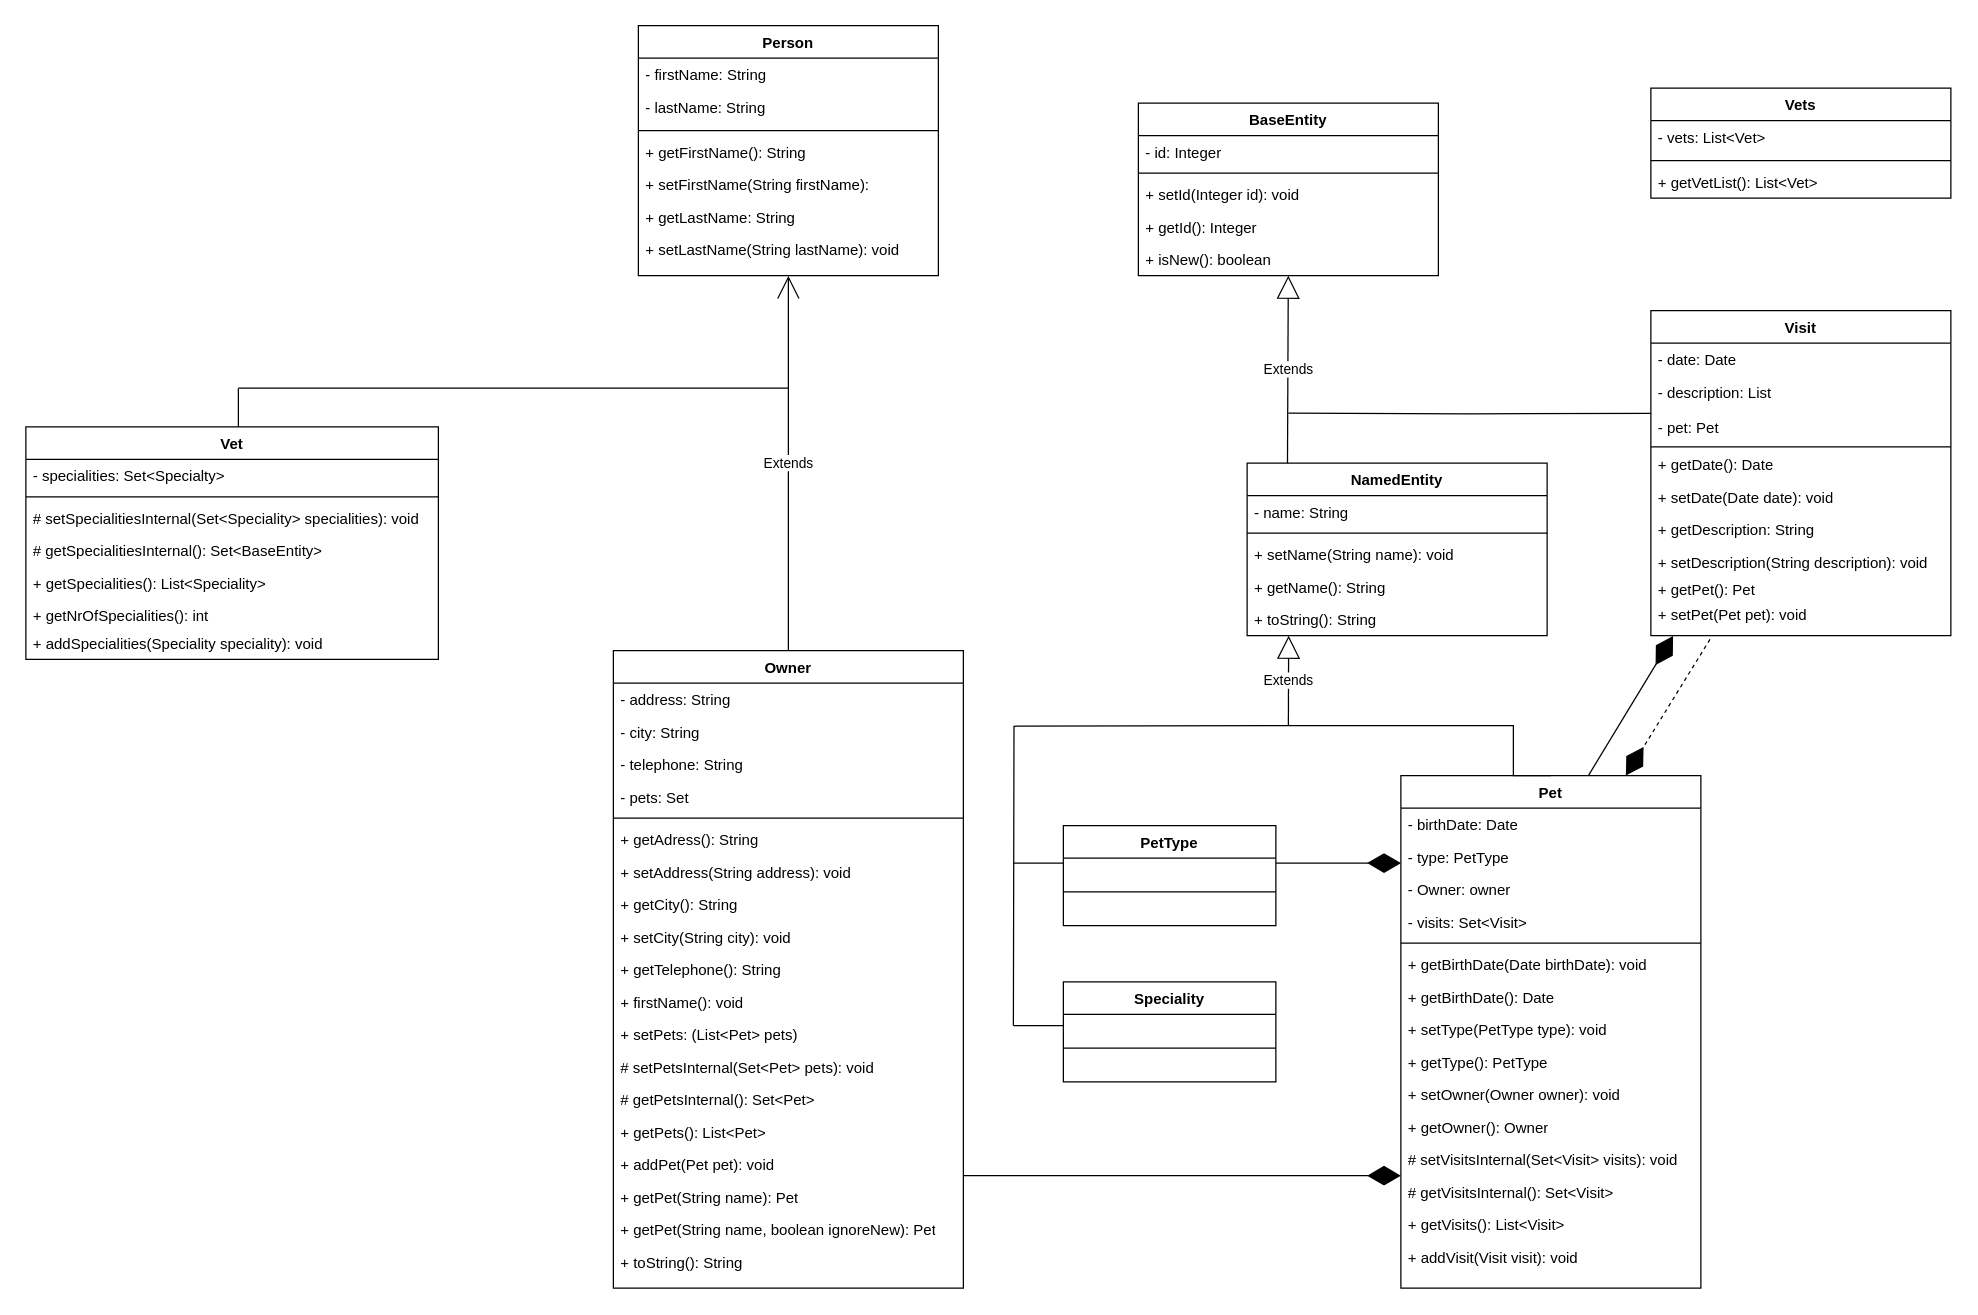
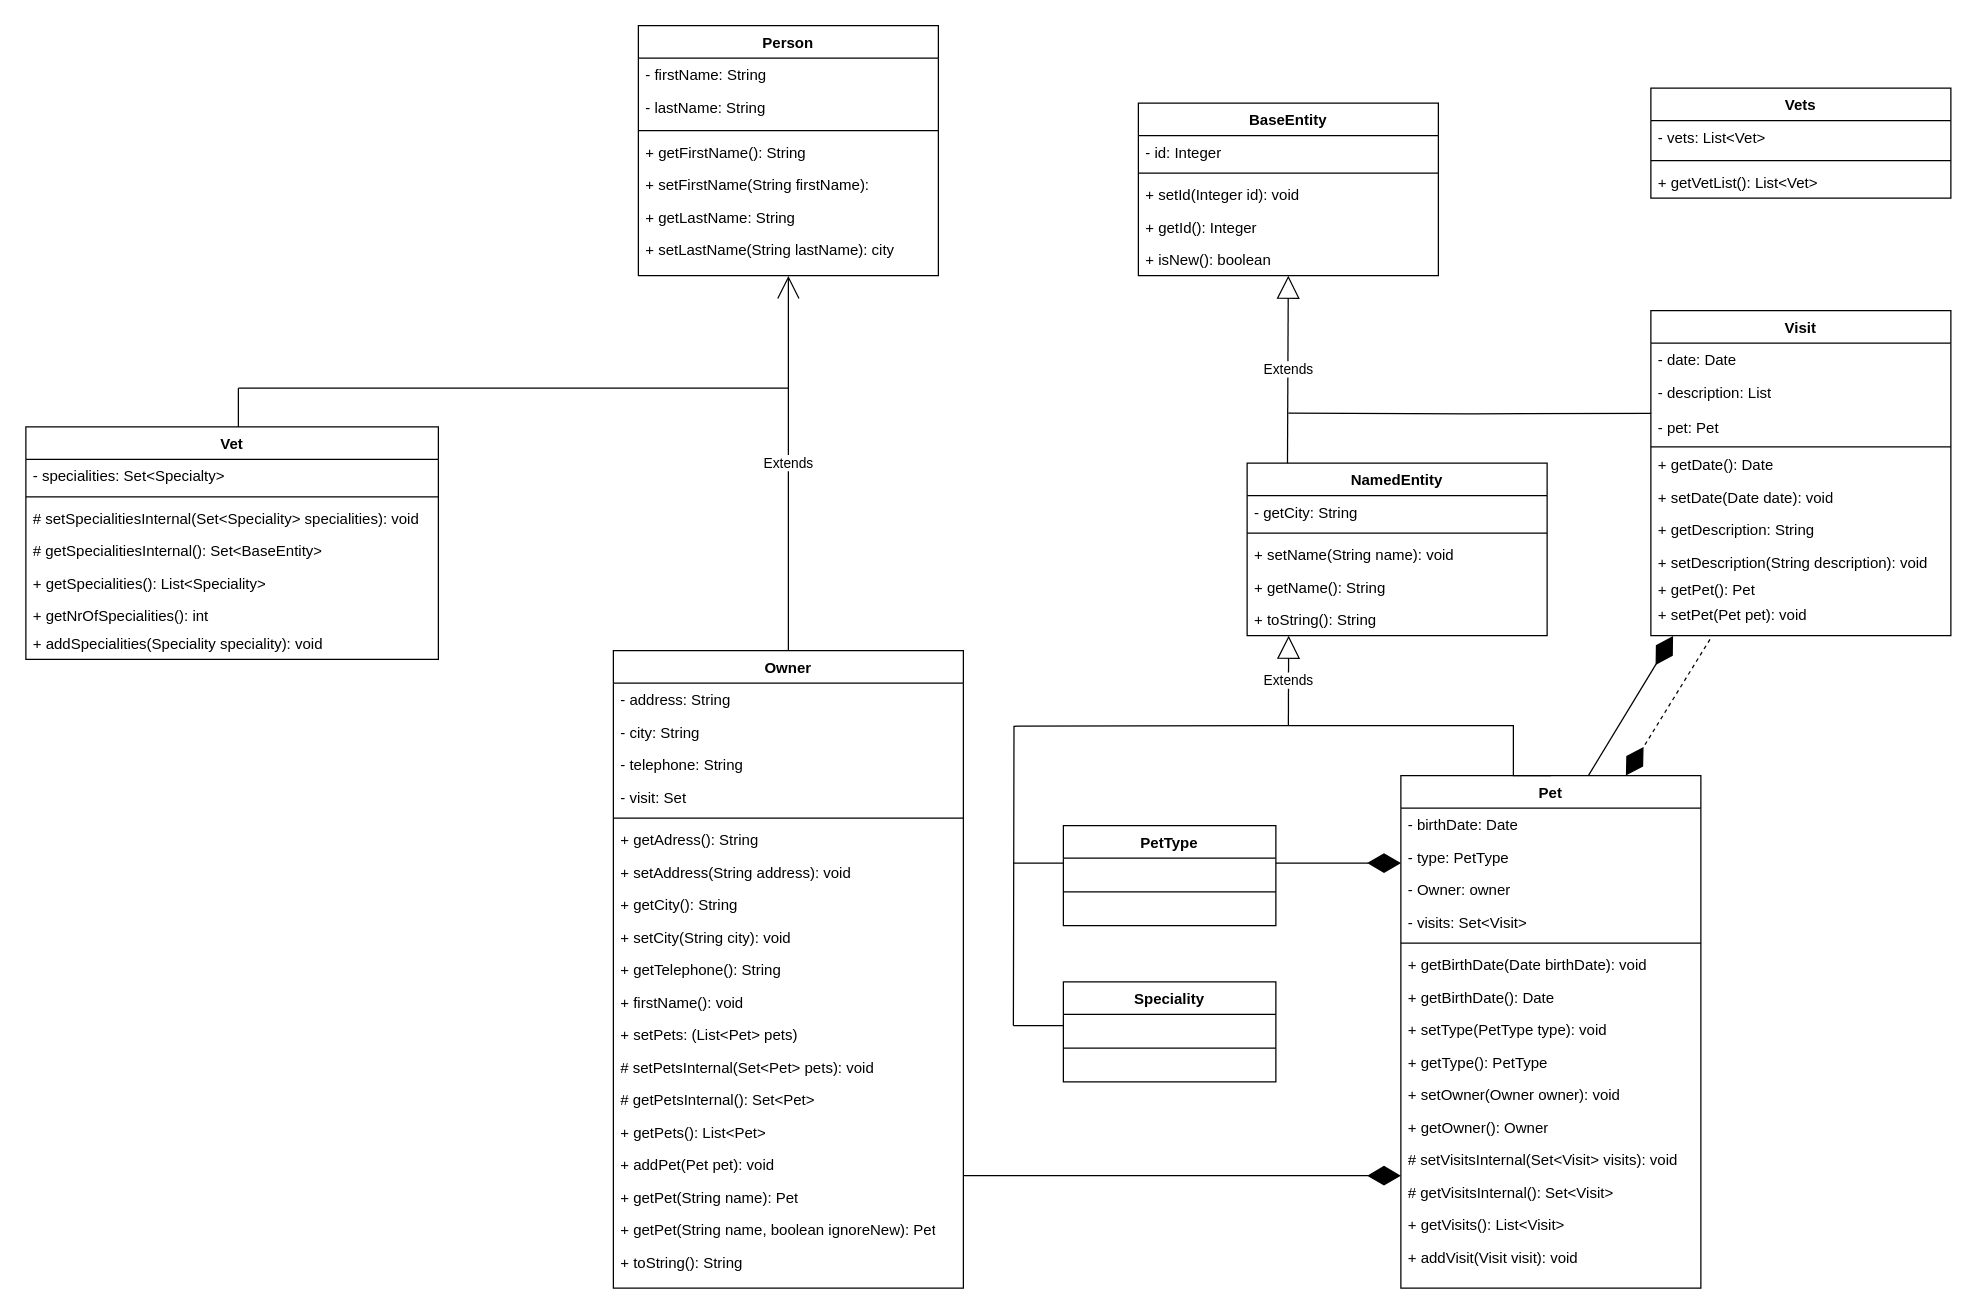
node "+ setLastName(String lastName): void": label "+ setLastName(String lastName): void" -> "+ setLastName(String lastName): city"
node "- name: String": label "- name: String" -> "- getCity: String"
node "- pets: Set": label "- pets: Set" -> "- visit: Set"
